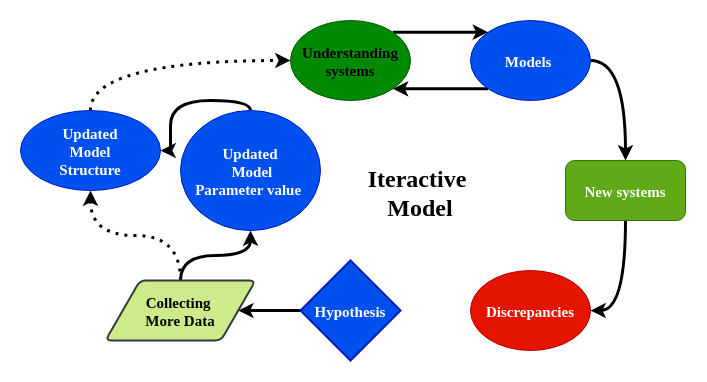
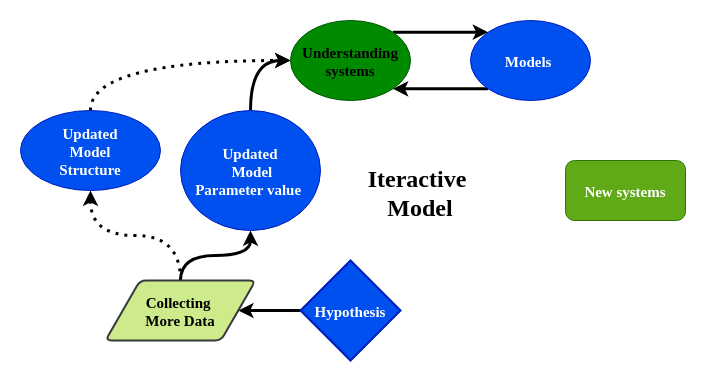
edge "Models" -> "New systems": removed
edge "Updated Model Parameter value" -> "Updated Model Structure": now "Updated Model Parameter value" -> "Understanding systems"
edge "New systems" -> "Discrepancies": removed
node "Discrepancies": removed
